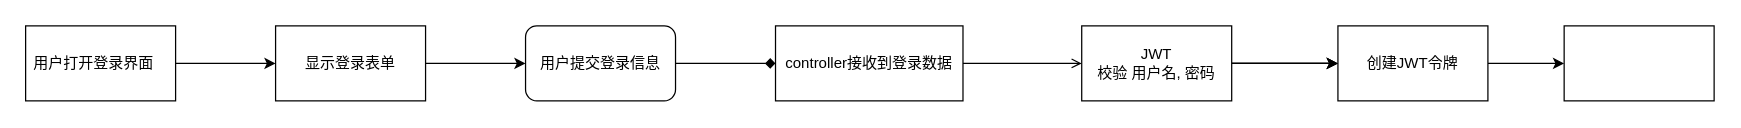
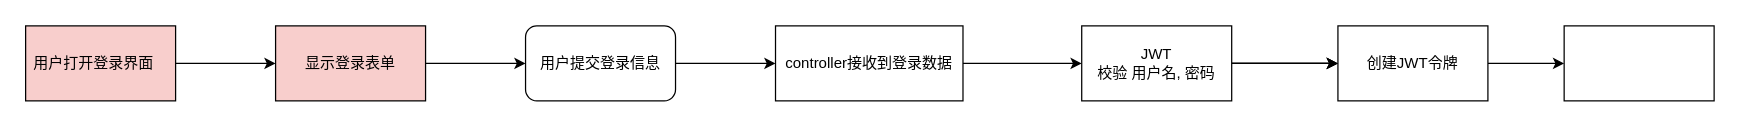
node "用户打开登录界面": fillcolor #ffffff -> #f8cecc
node "显示登录表单": fillcolor #ffffff -> #f8cecc
edge "用户提交登录信息" -> "controller接收到登录数据": arrowhead diamond -> classic
edge "controller接收到登录数据" -> "JWT 校验 用户名, 密码": arrowhead open -> classic
